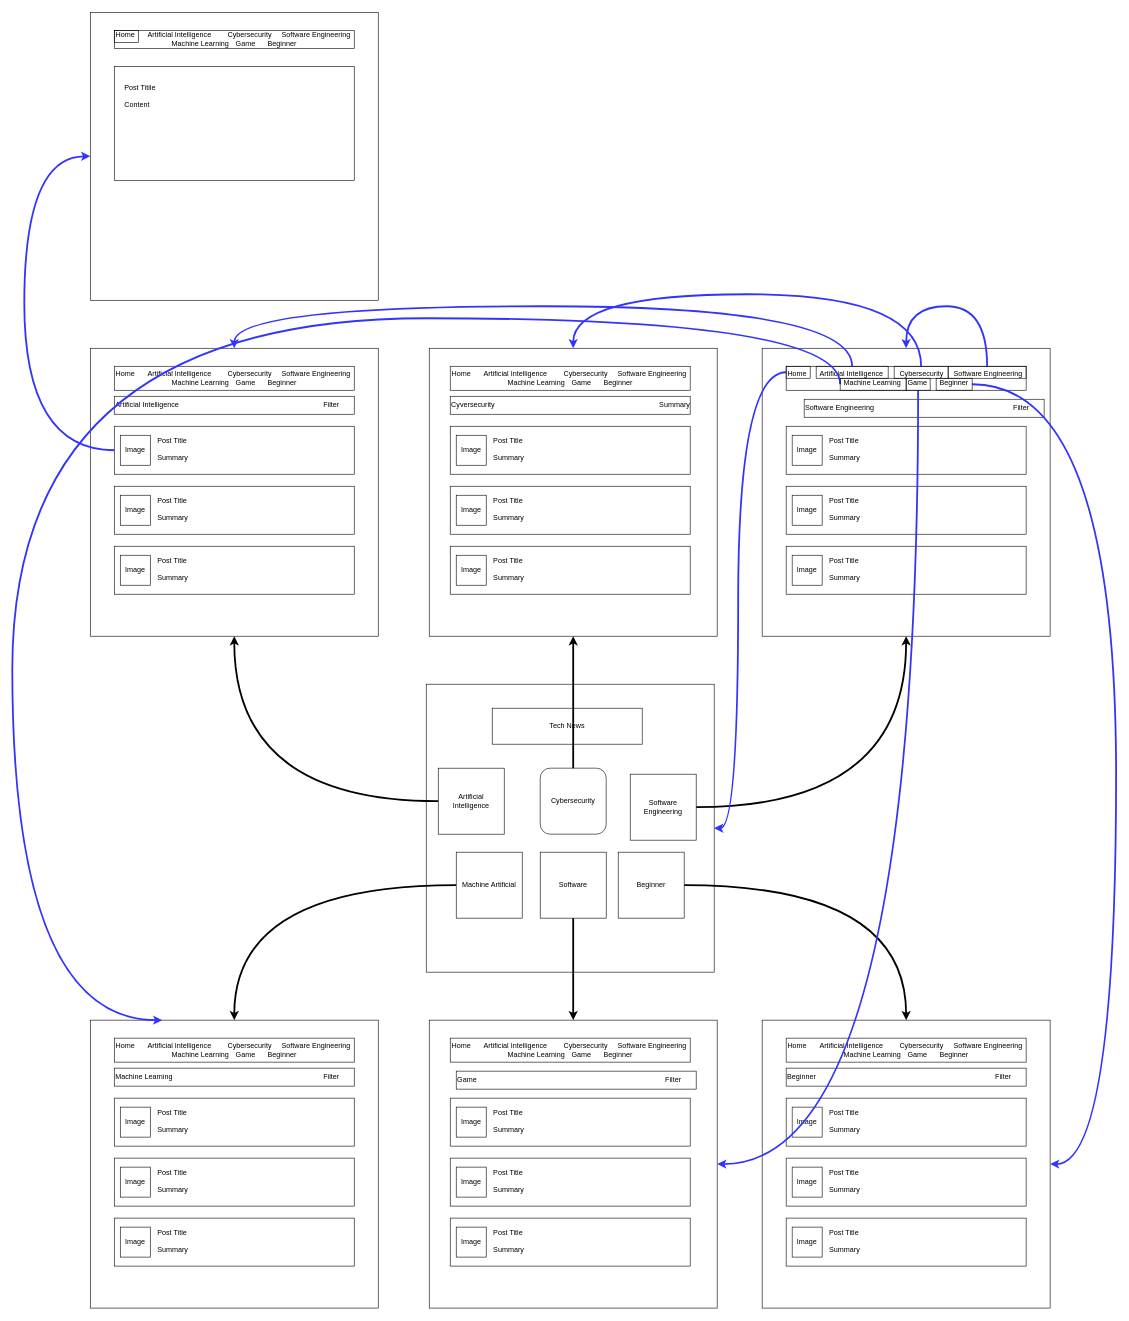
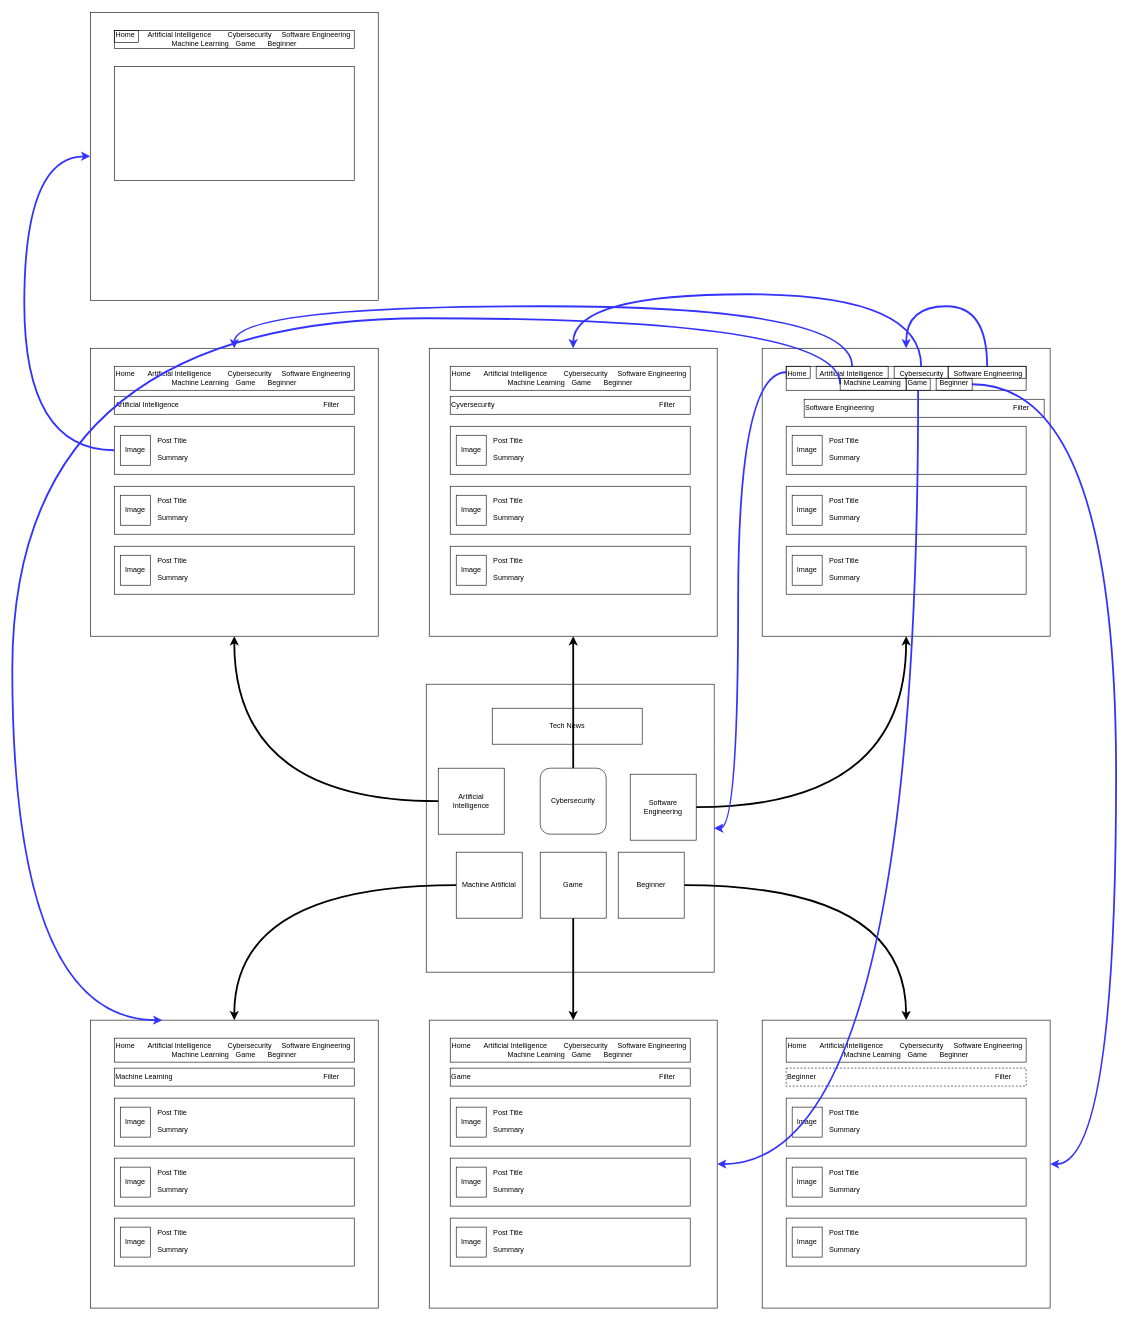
node "Post Titile Content": removed
node "Cyversecurity Summary": label "Cyversecurity Summary" -> "Cyversecurity Filter"
node "Software": label "Software" -> "Game"
node "Beginner Filter": style solid -> dashed
node "Game Filter": moved (576, 1080) -> (570, 1077)
